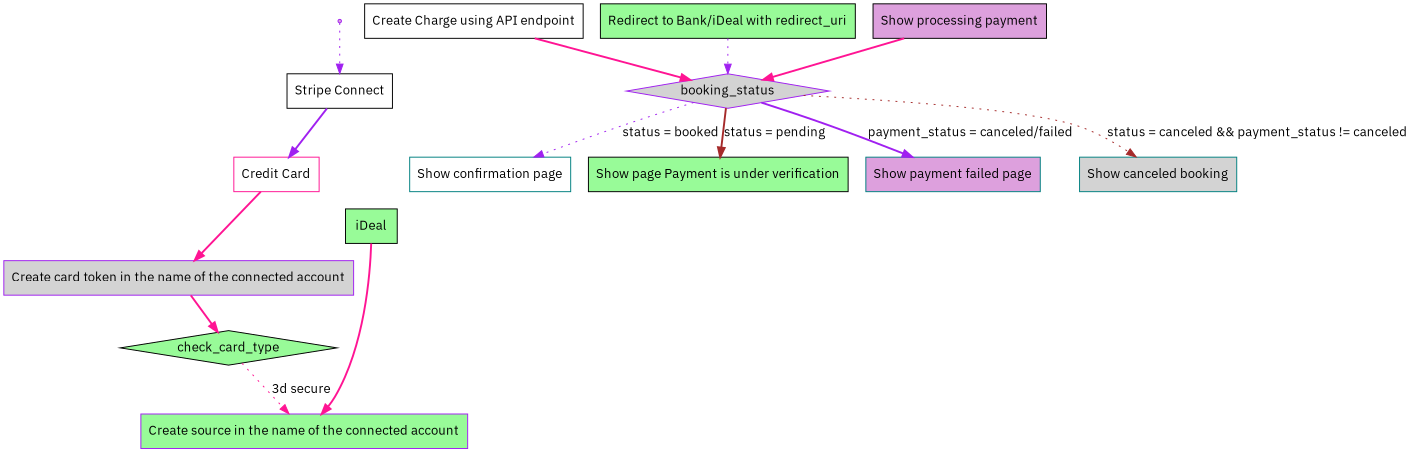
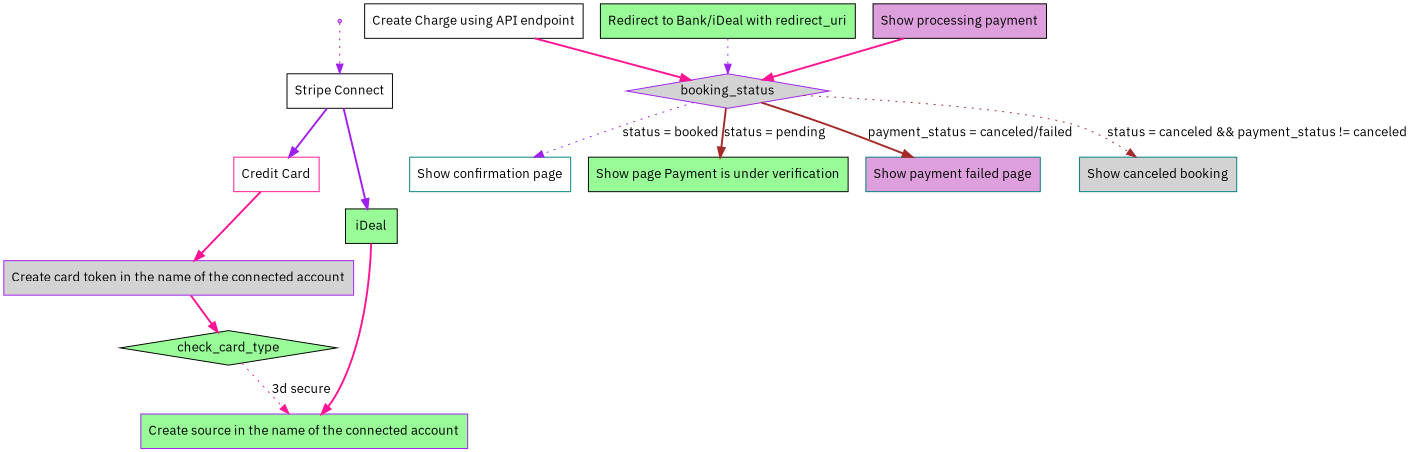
edge "booking_status" -> "Show payment failed page": color purple -> brown
edge "Stripe Connect" -> "iDeal": added
